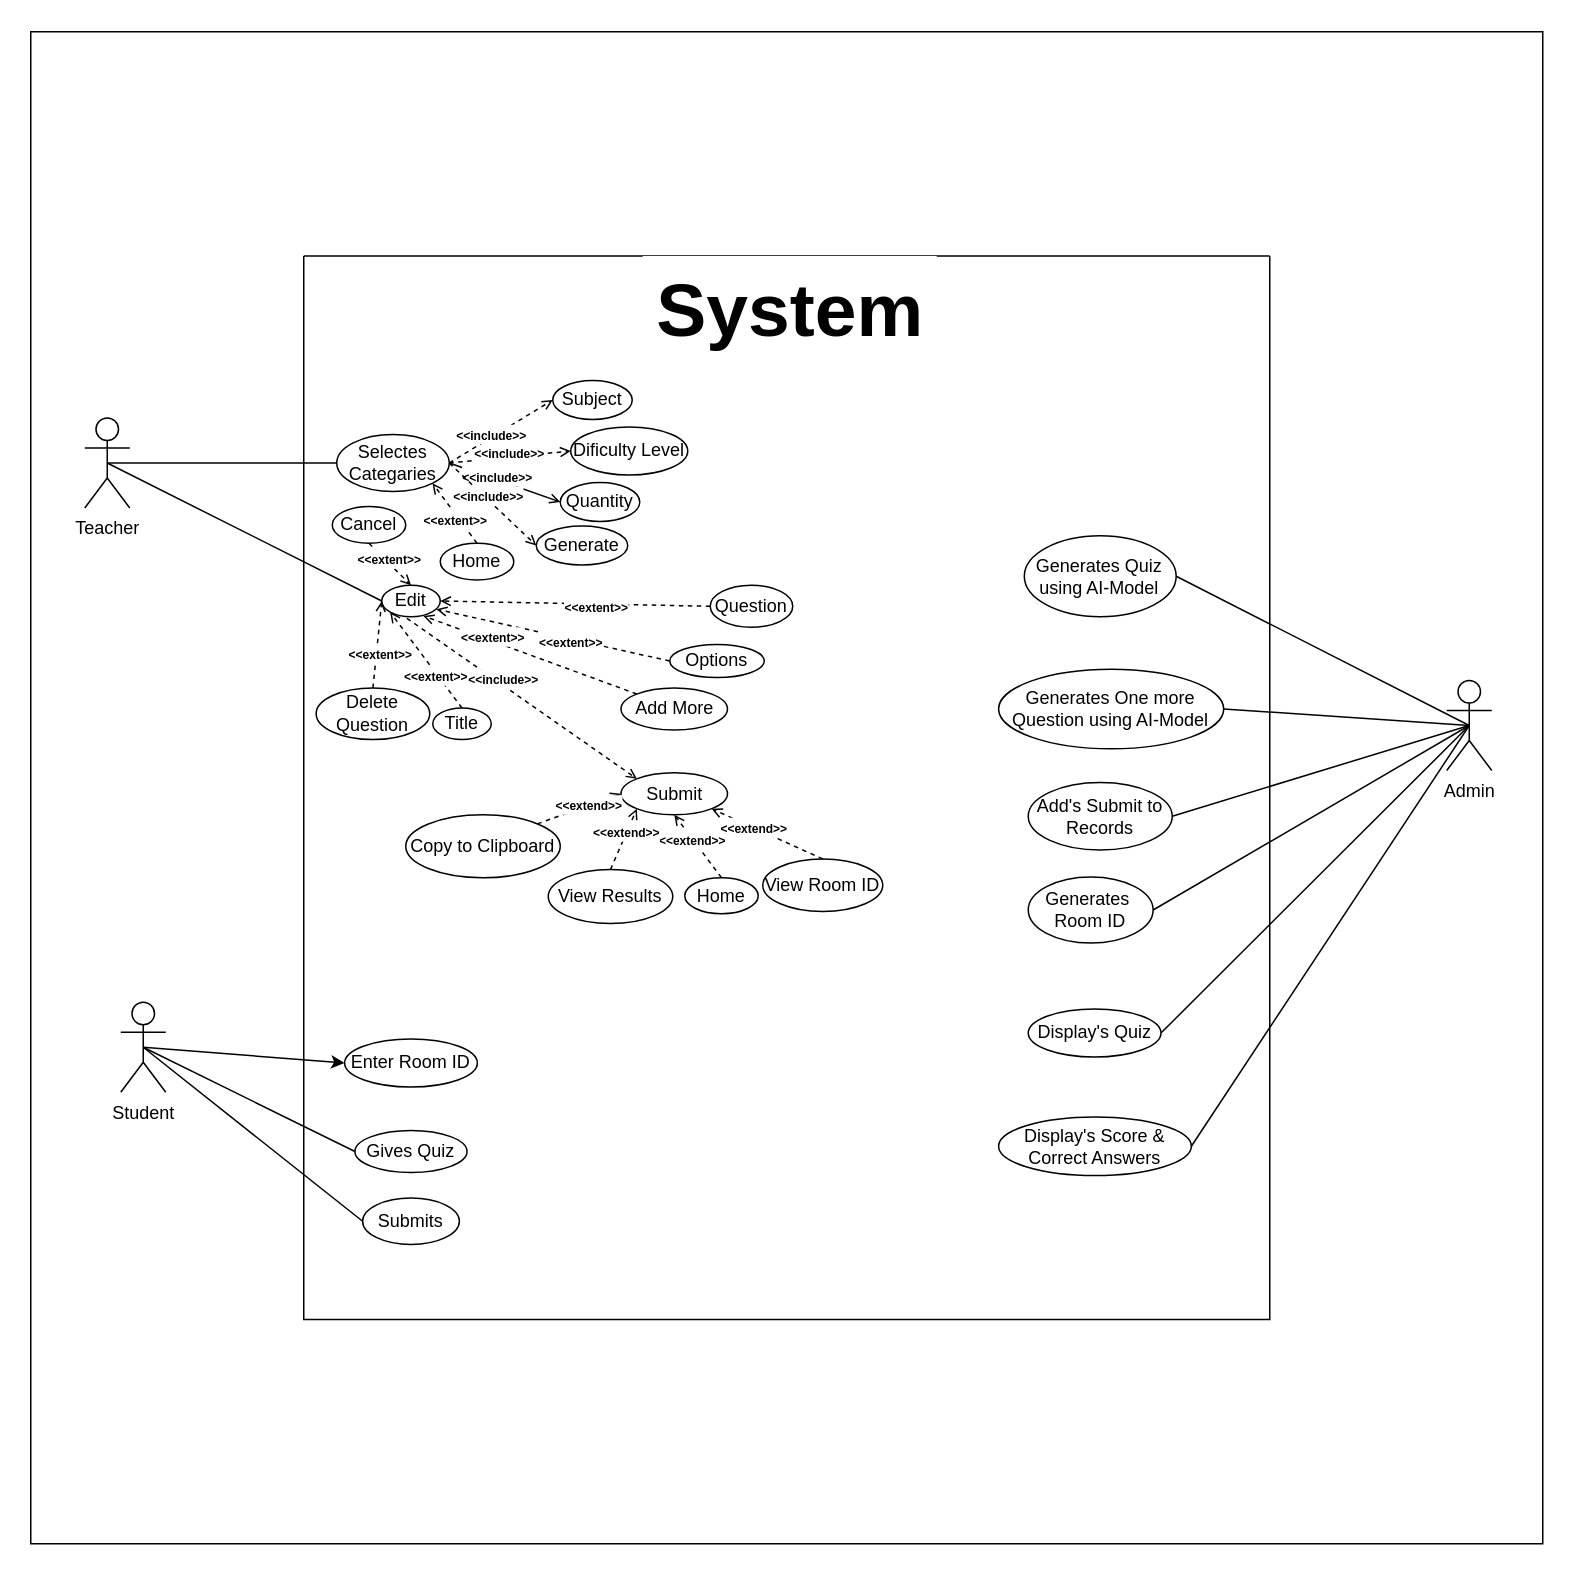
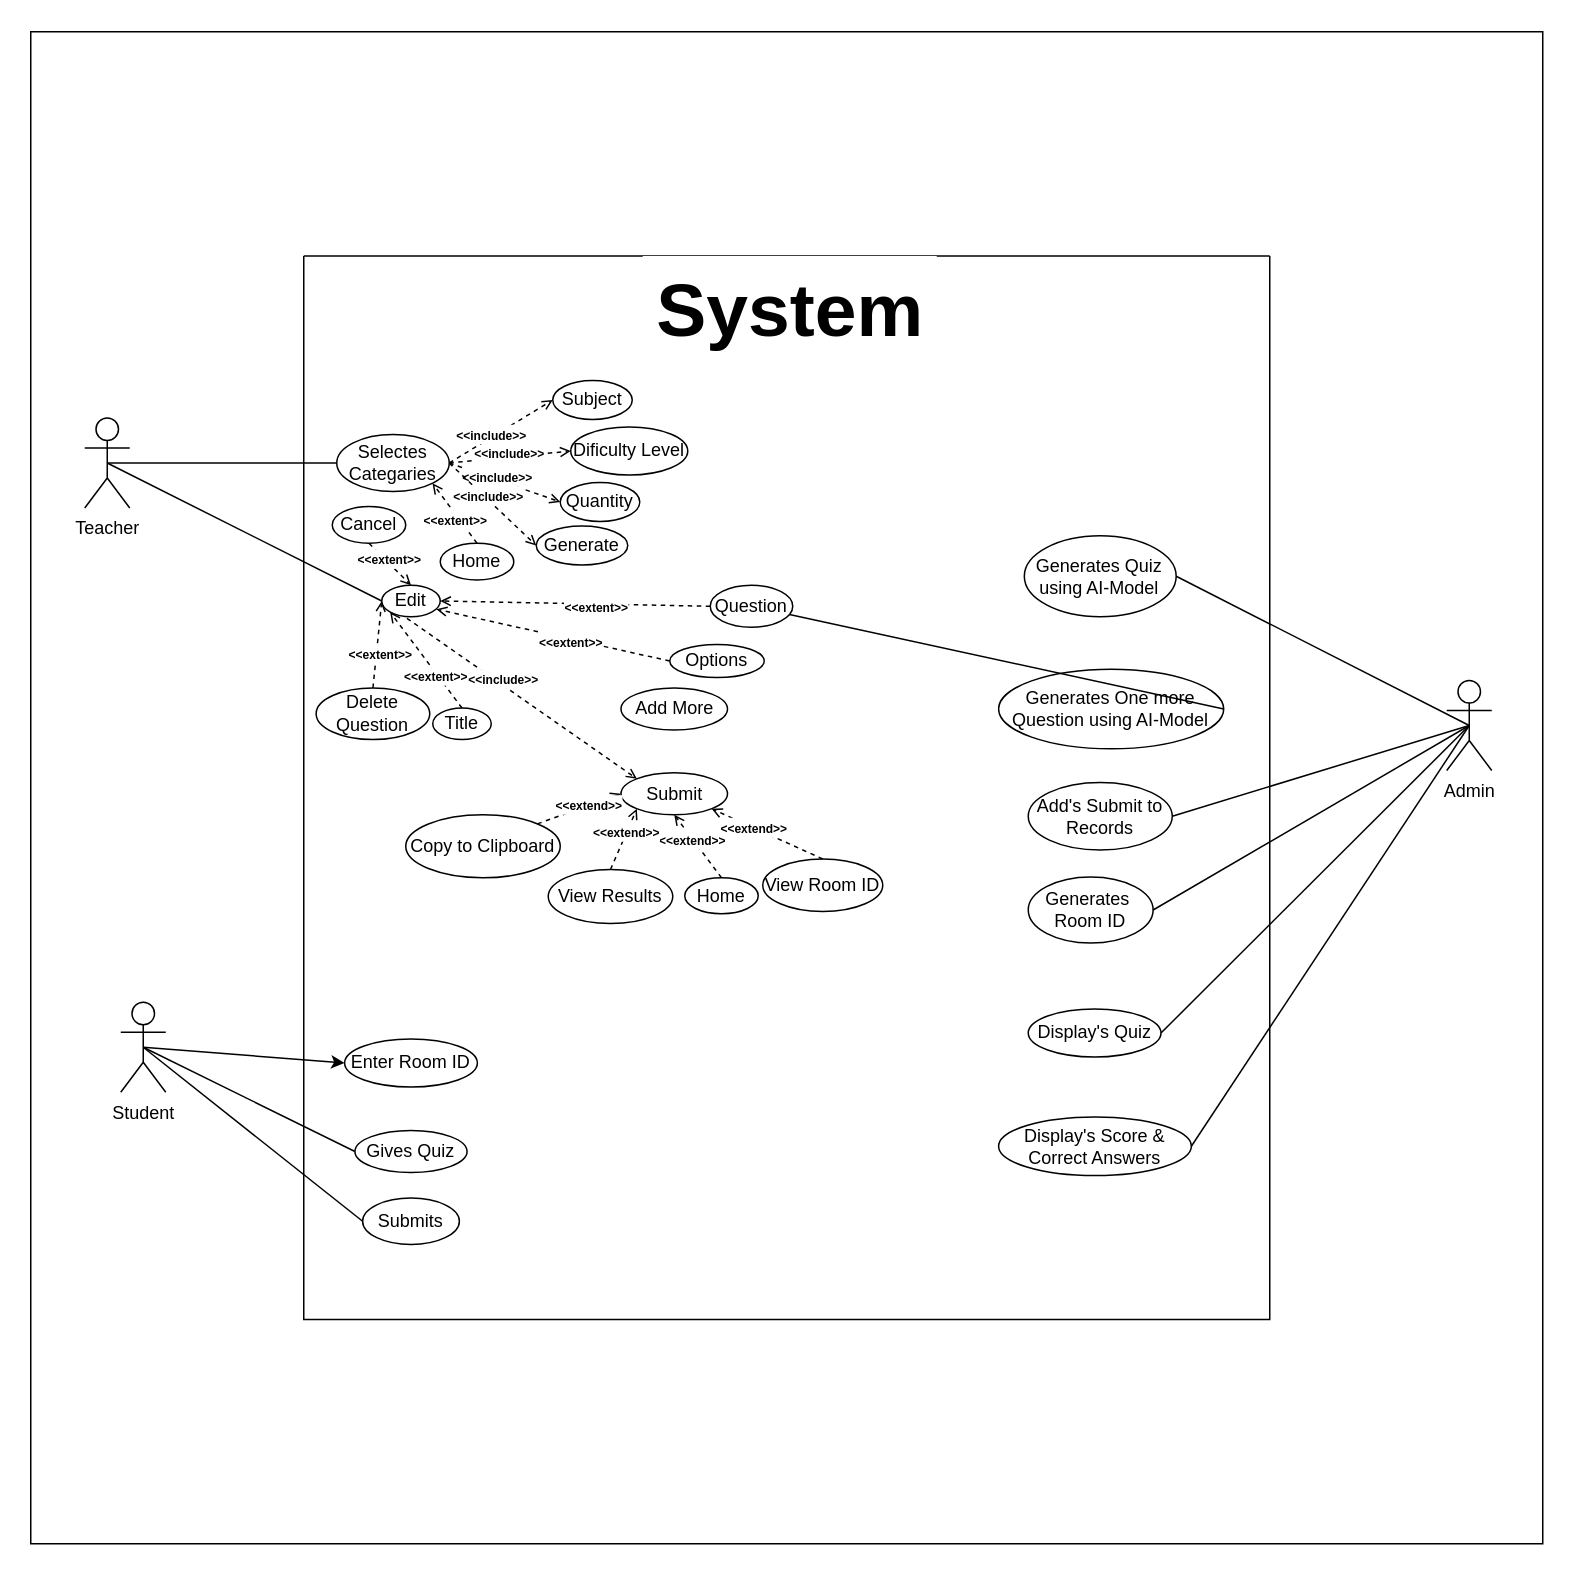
edge "Selectes Categaries" -> "Quantity": style solid -> dashed
edge "Add More" -> "Edit": removed, label "<<extent>>"
edge "Generates One more Question using AI-Model" -- "Admin": now "Generates One more Question using AI-Model" -- "Question"
